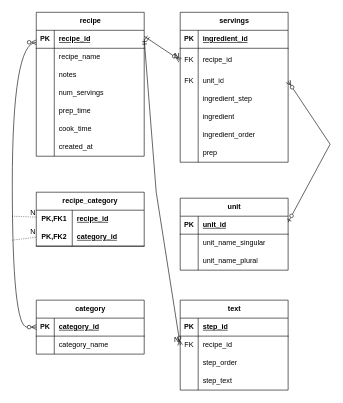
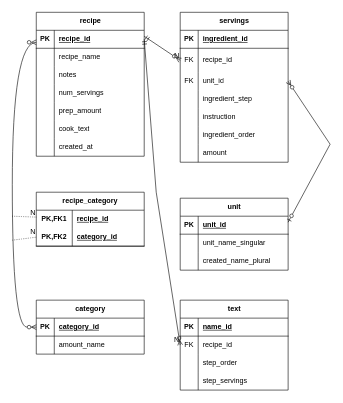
node "prep_time": label "prep_time" -> "prep_amount"
node "ingredient": label "ingredient" -> "instruction"
node "cook_time": label "cook_time" -> "cook_text"
node "prep": label "prep" -> "amount"
node "unit_name_plural": label "unit_name_plural" -> "created_name_plural"
node "step_id": label "step_id" -> "name_id"
node "category_name": label "category_name" -> "amount_name"
node "step_text": label "step_text" -> "step_servings"
